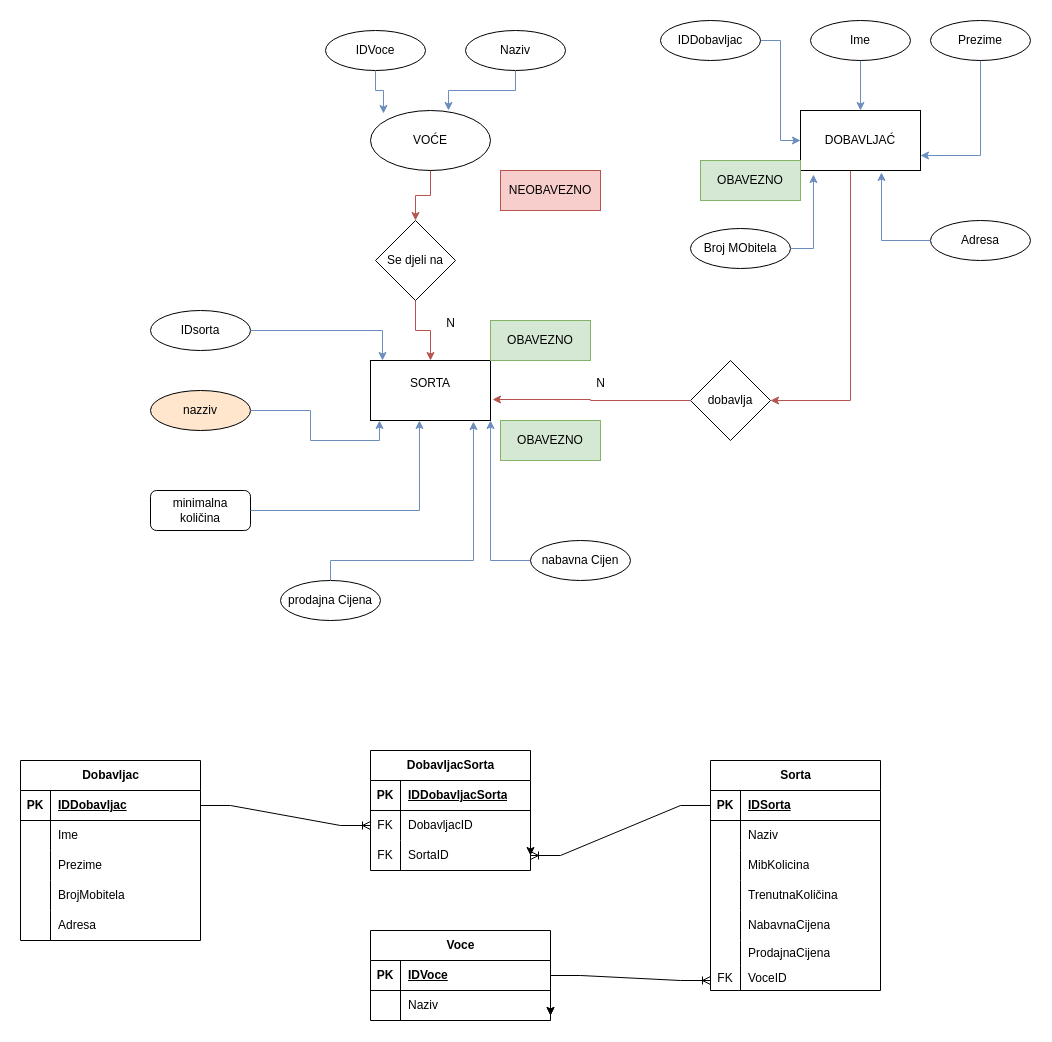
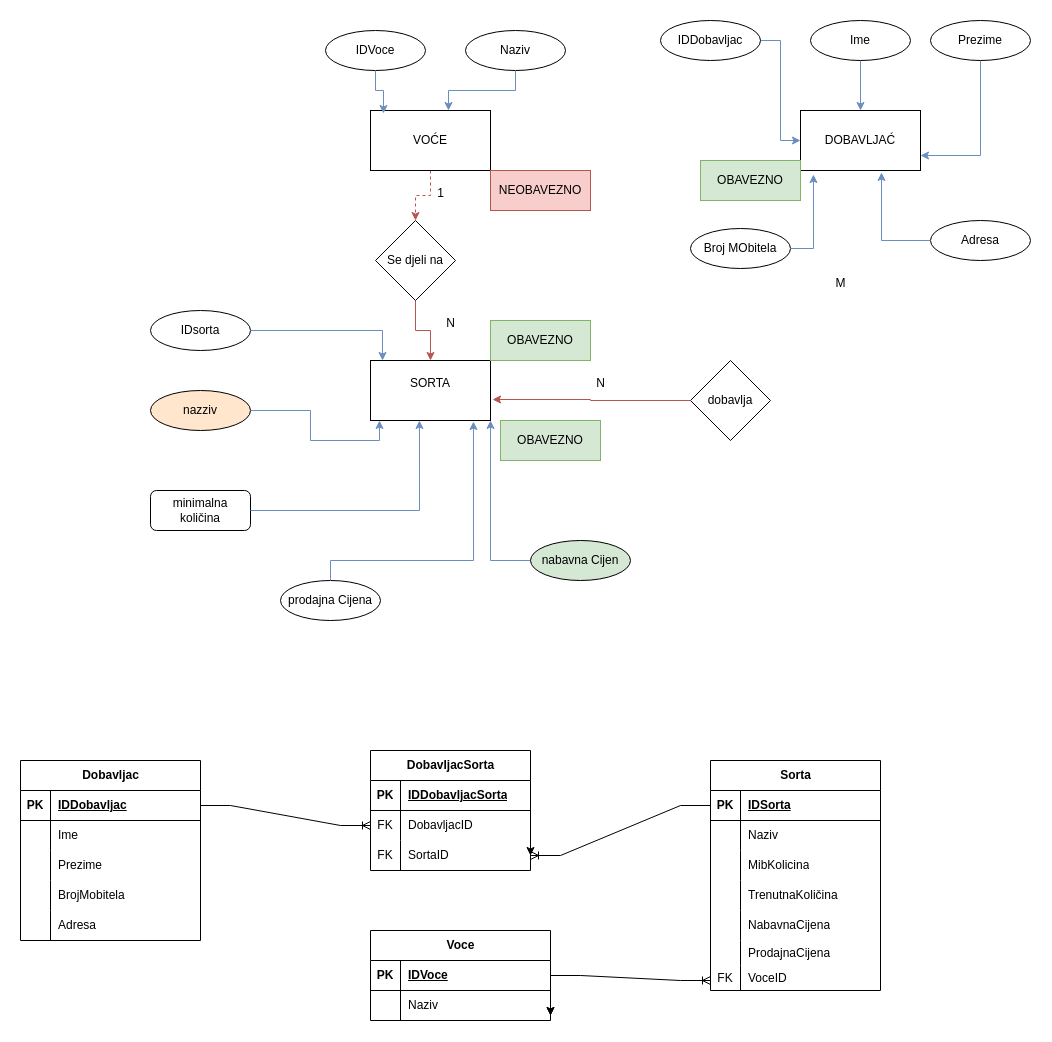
node "VOĆE": shape ellipse -> rectangle
node "NEOBAVEZNO": moved (551, 191) -> (541, 191)
node "1": added
edge "VOĆE" -> "Se djeli na": style solid -> dashed
node "M": added
edge "DOBAVLJAĆ" -> "dobavlja": removed
node "nabavna Cijen": fillcolor #ffffff -> #d5e8d4
